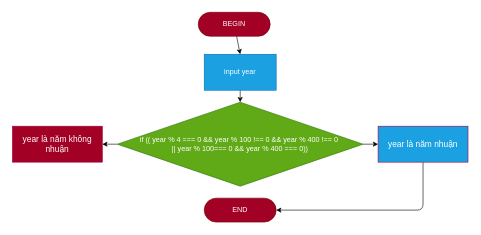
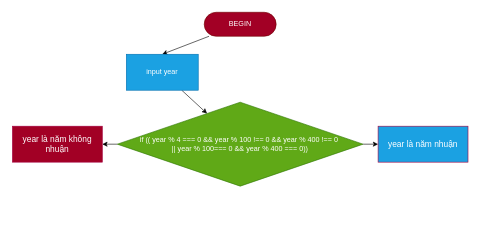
node "BEGIN": moved (234, 24) -> (240, 24)
node "input year": moved (240, 72) -> (162, 72)
edge "year là năm nhuận" -> "END": removed
node "END": removed
